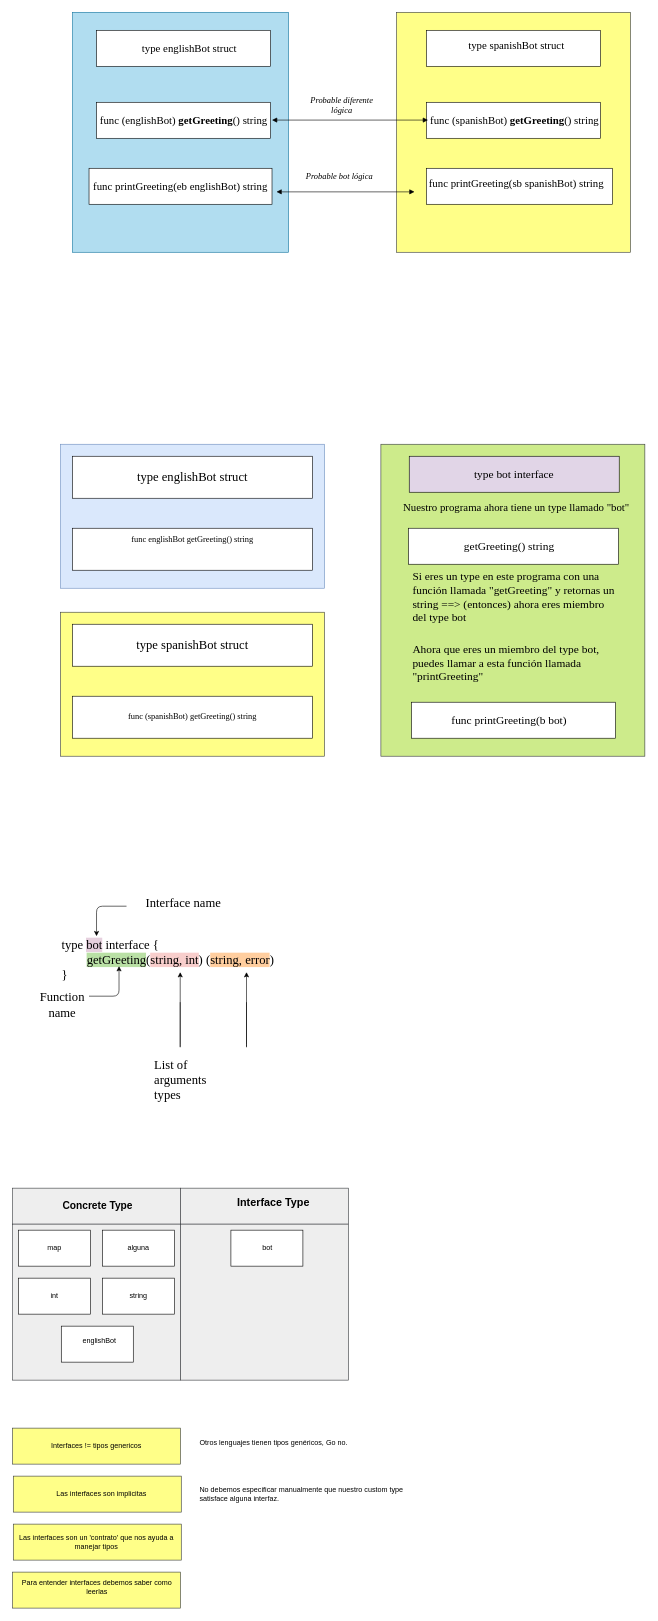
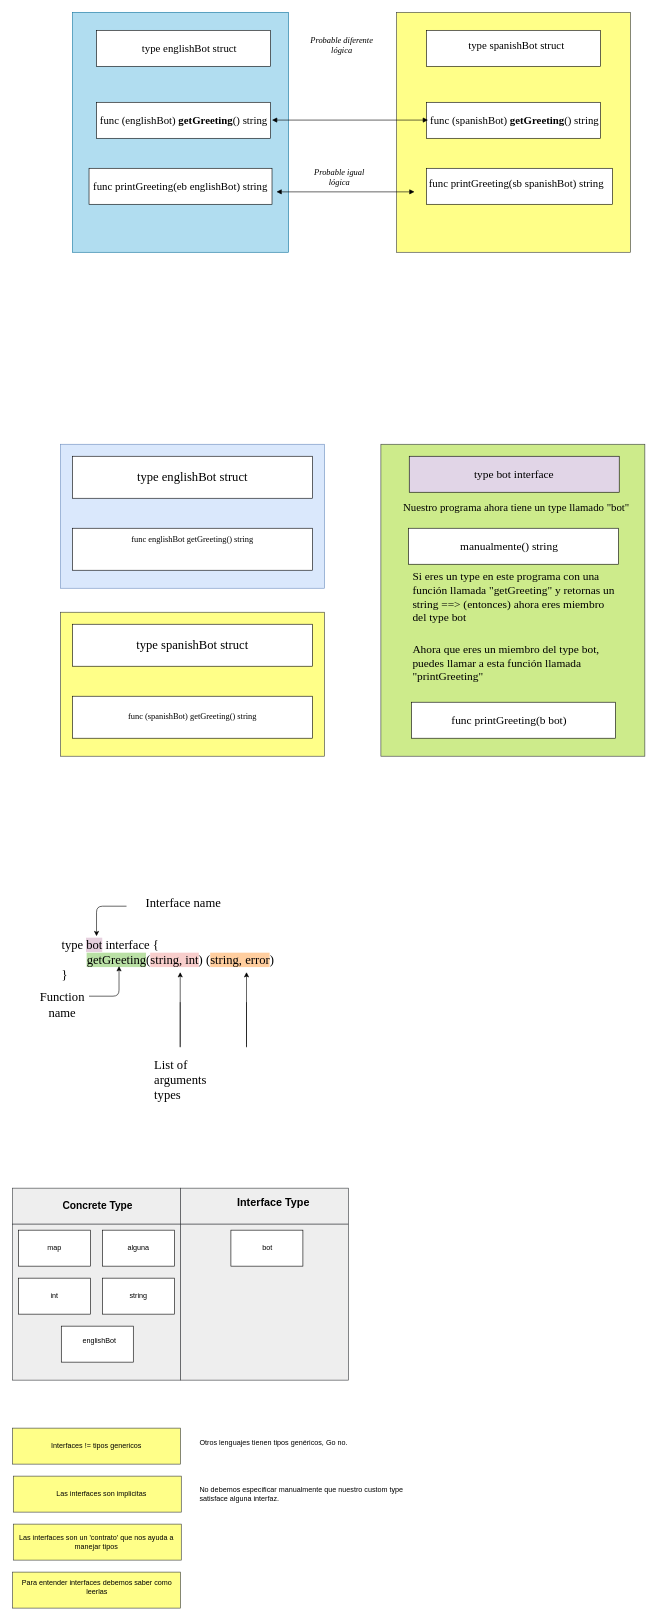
node "Probable diferente lógica": moved (342, 105) -> (342, 45)
node "Probable bot lógica": label "Probable bot lógica" -> "Probable igual lógica"
node "getGreeting() string": label "getGreeting() string" -> "manualmente() string"
